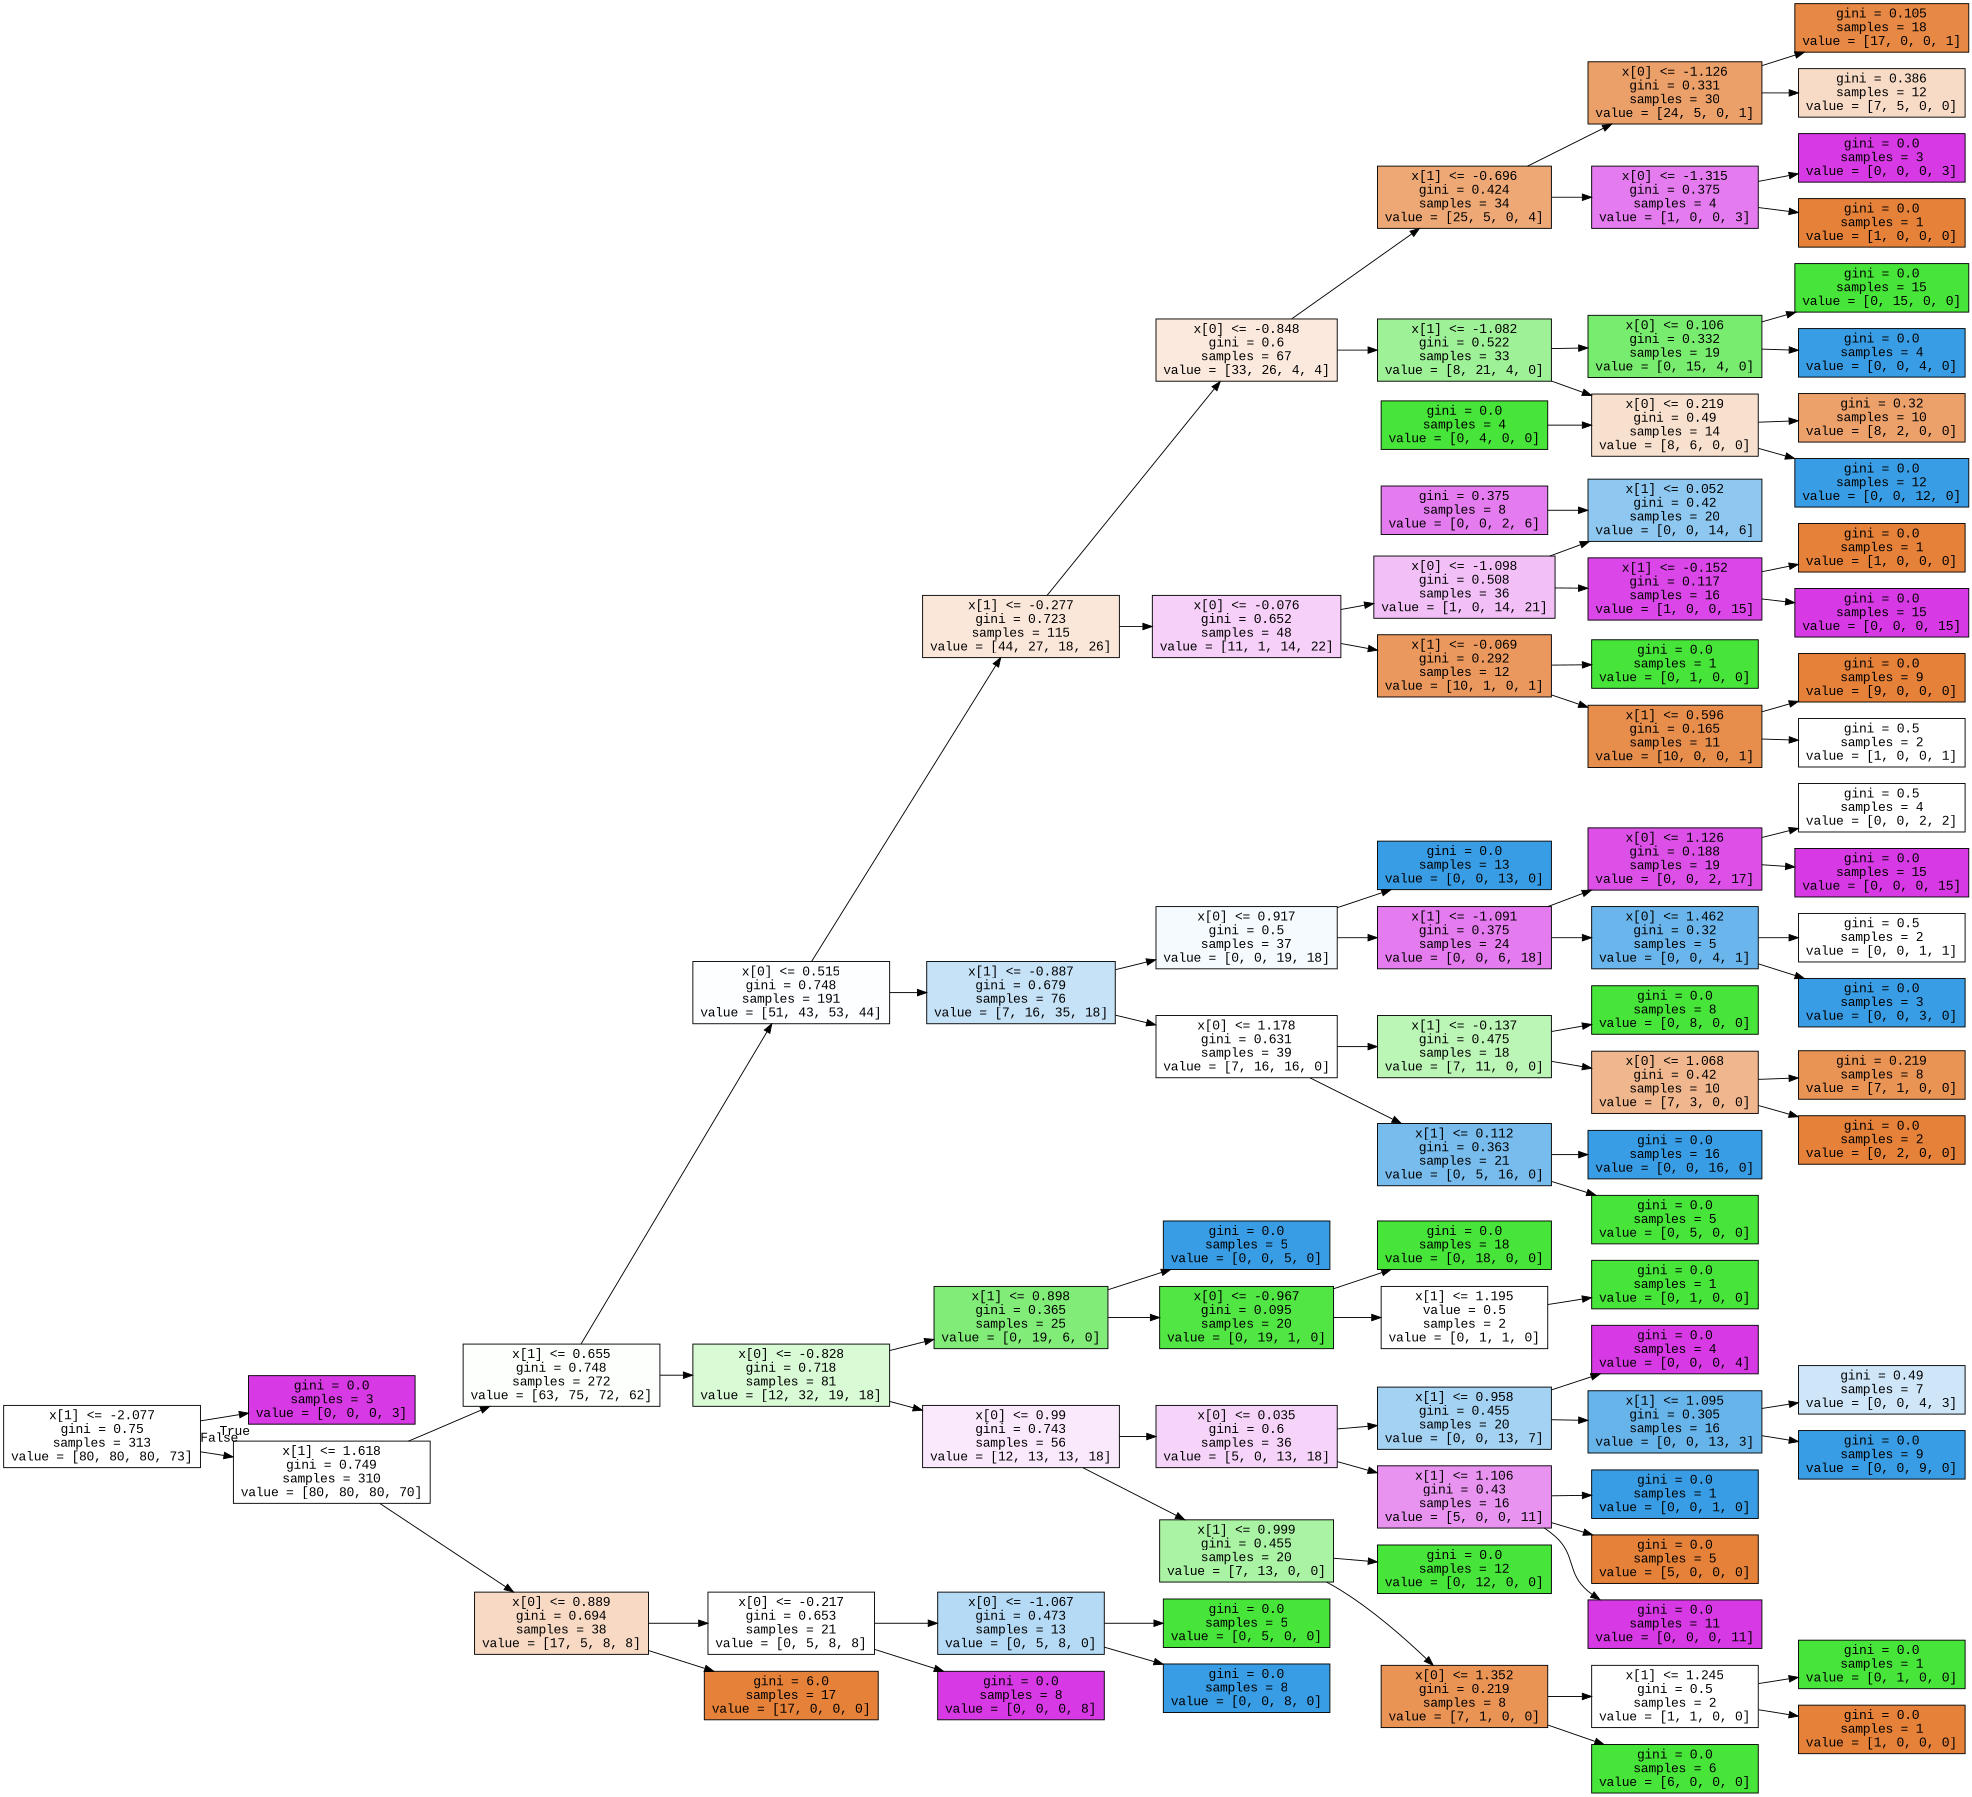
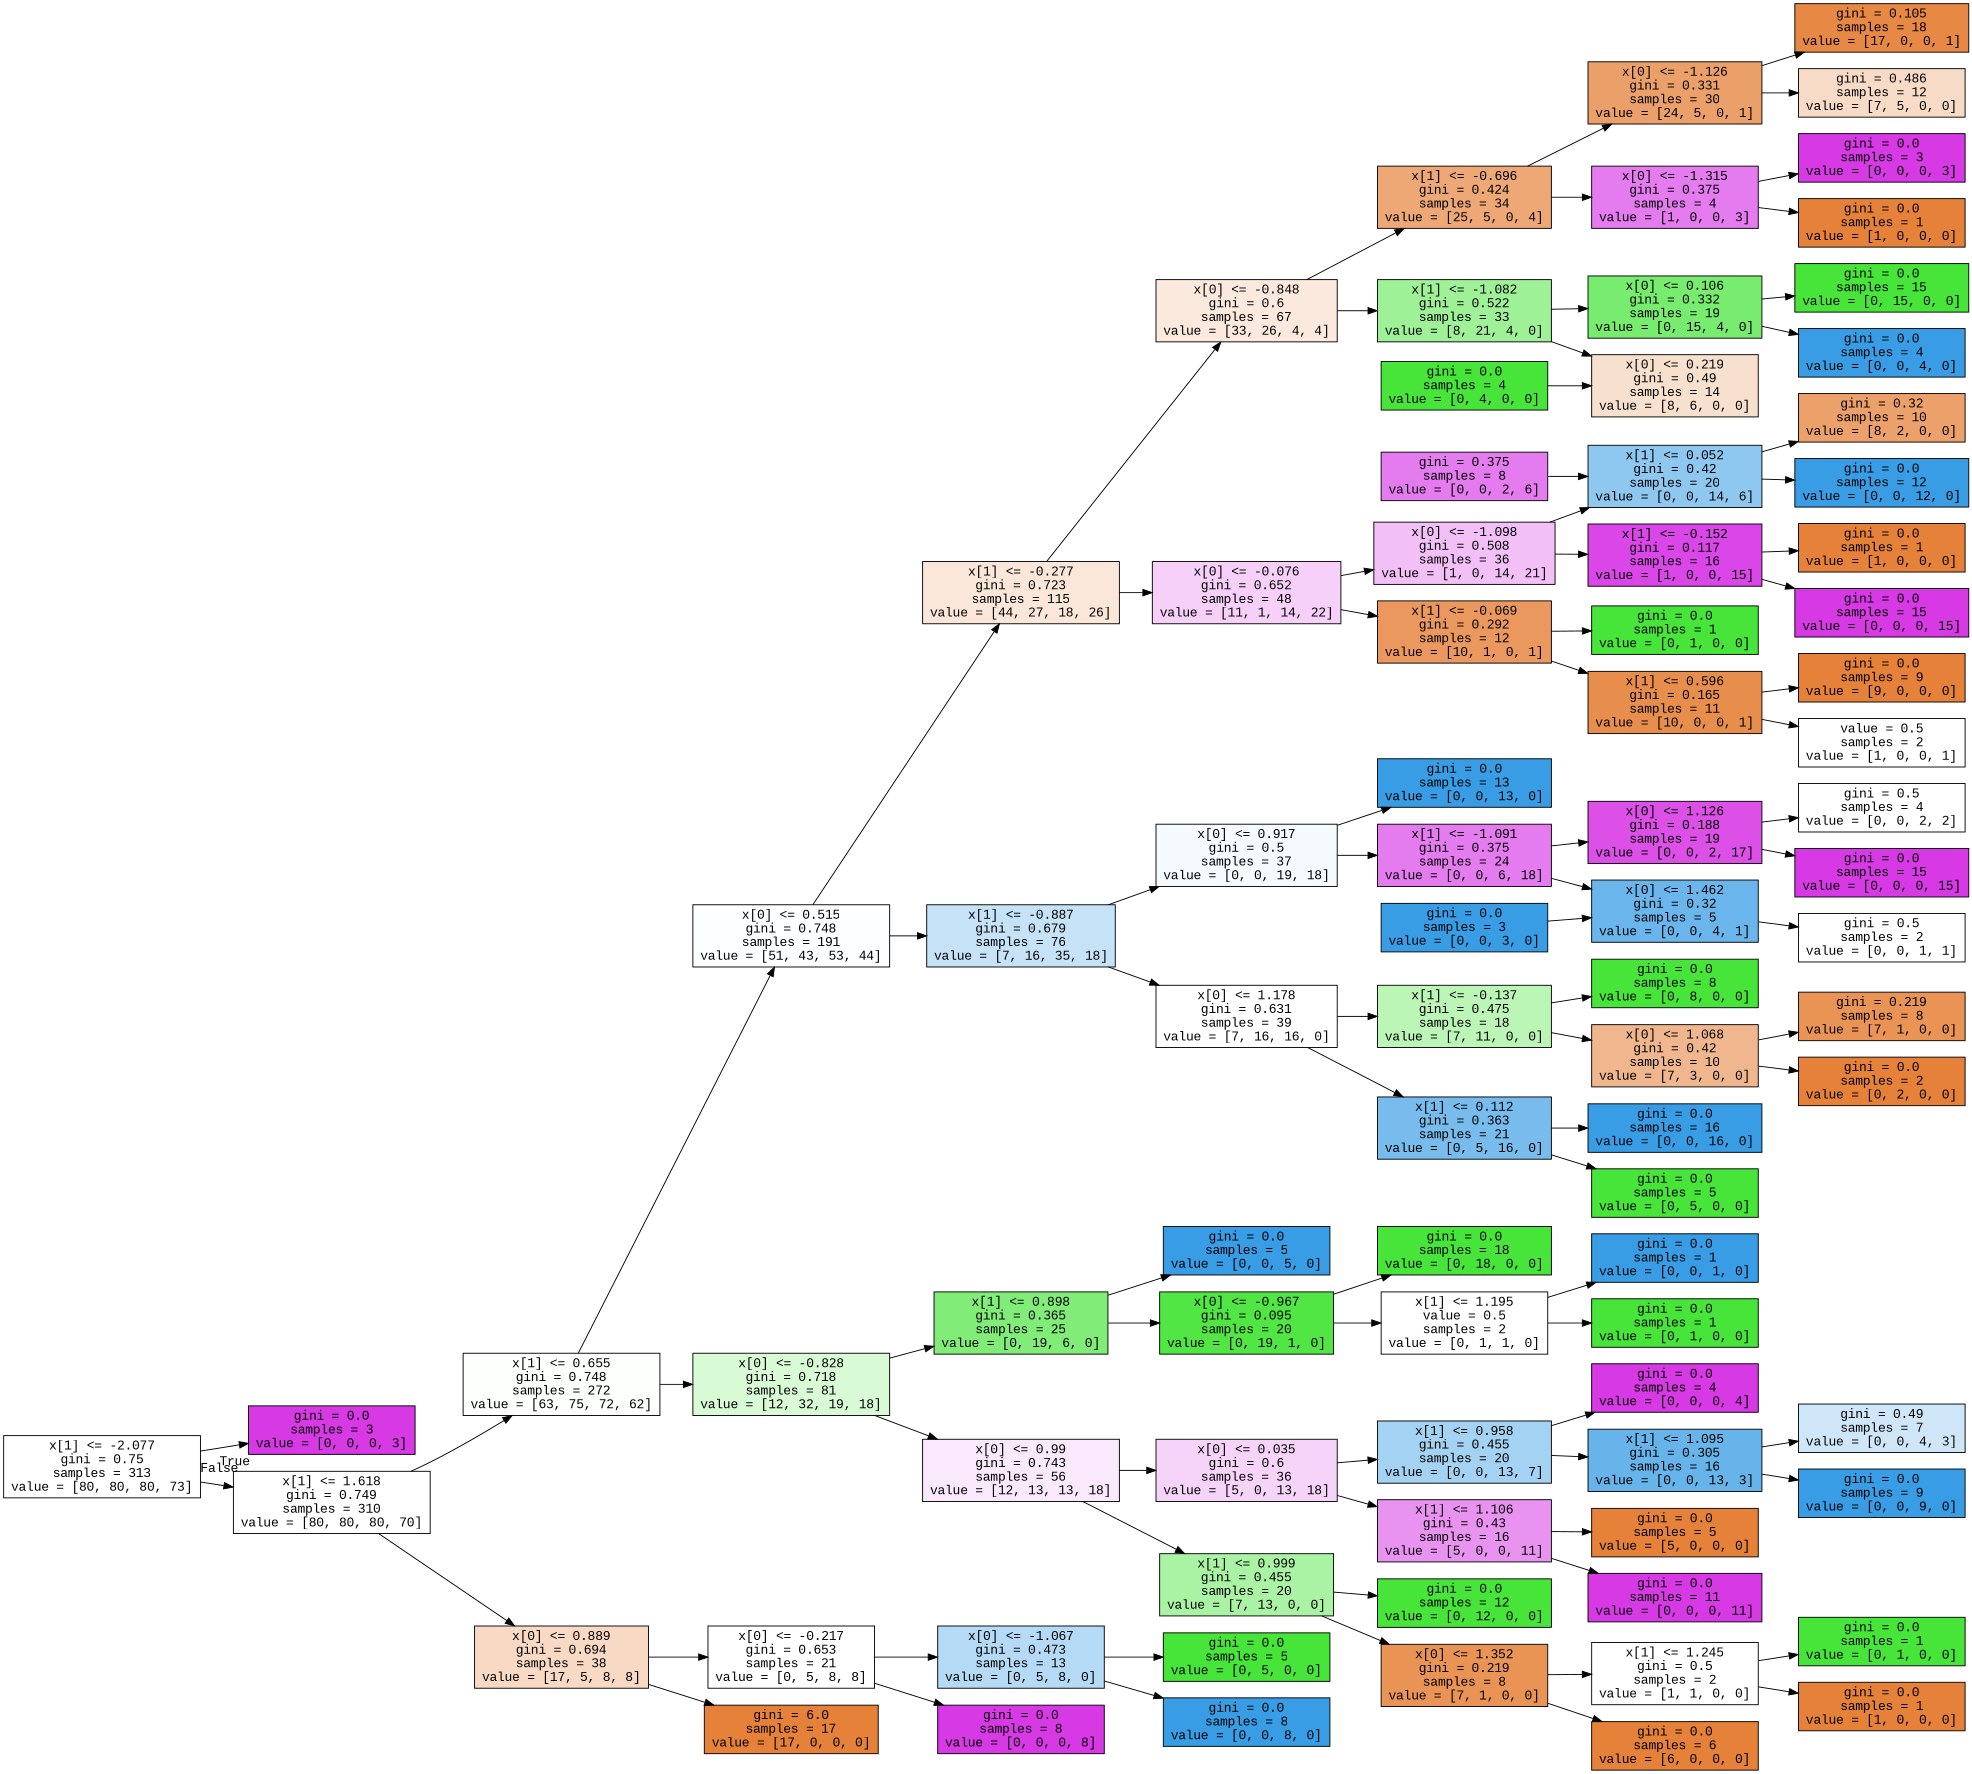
node "gini = 0.386 samples = 12 value = [7, 5, 0, 0]": label "gini = 0.386 samples = 12 value = [7, 5, 0, 0]" -> "gini = 0.486 samples = 12 value = [7, 5, 0, 0]"
edge "x[0] <= 0.219 gini = 0.49 samples = 14 value = [8, 6, 0, 0]" -> "gini = 0.32 samples = 10 value = [8, 2, 0, 0]": now "x[1] <= 0.052 gini = 0.42 samples = 20 value = [0, 0, 14, 6]" -> "gini = 0.32 samples = 10 value = [8, 2, 0, 0]"
edge "x[0] <= 0.219 gini = 0.49 samples = 14 value = [8, 6, 0, 0]" -> "gini = 0.0 samples = 12 value = [0, 0, 12, 0]": now "x[1] <= 0.052 gini = 0.42 samples = 20 value = [0, 0, 14, 6]" -> "gini = 0.0 samples = 12 value = [0, 0, 12, 0]"
node "gini = 0.5 samples = 2 value = [1, 0, 0, 1]": label "gini = 0.5 samples = 2 value = [1, 0, 0, 1]" -> "value = 0.5 samples = 2 value = [1, 0, 0, 1]"
edge "x[0] <= 1.462 gini = 0.32 samples = 5 value = [0, 0, 4, 1]" -> "gini = 0.0 samples = 3 value = [0, 0, 3, 0]": reversed
edge "x[1] <= 1.106 gini = 0.43 samples = 16 value = [5, 0, 0, 11]" -> "gini = 0.0 samples = 1 value = [0, 0, 1, 0]": now "x[1] <= 1.195 value = 0.5 samples = 2 value = [0, 1, 1, 0]" -> "gini = 0.0 samples = 1 value = [0, 0, 1, 0]"
node "gini = 0.0 samples = 6 value = [6, 0, 0, 0]": fillcolor #47e539 -> #e58139
